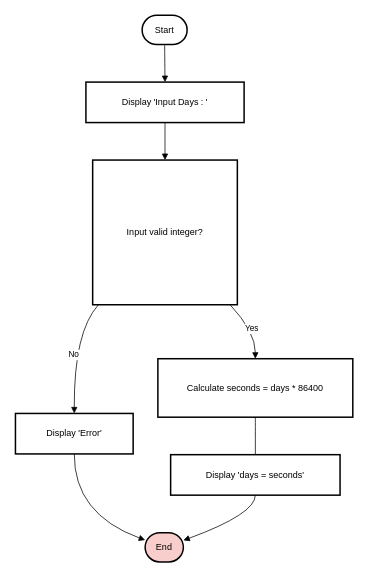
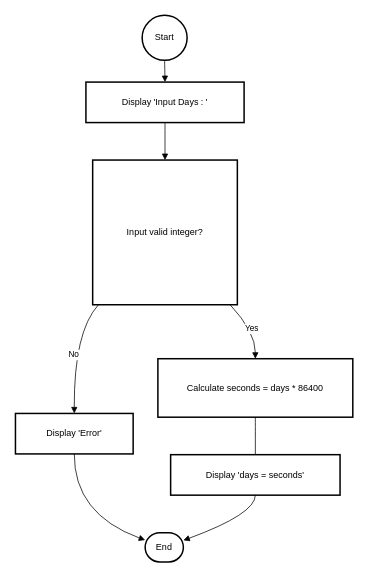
node "Start": size 45x29 -> 45x45
node "End": fillcolor #f8cecc -> #ffffff
